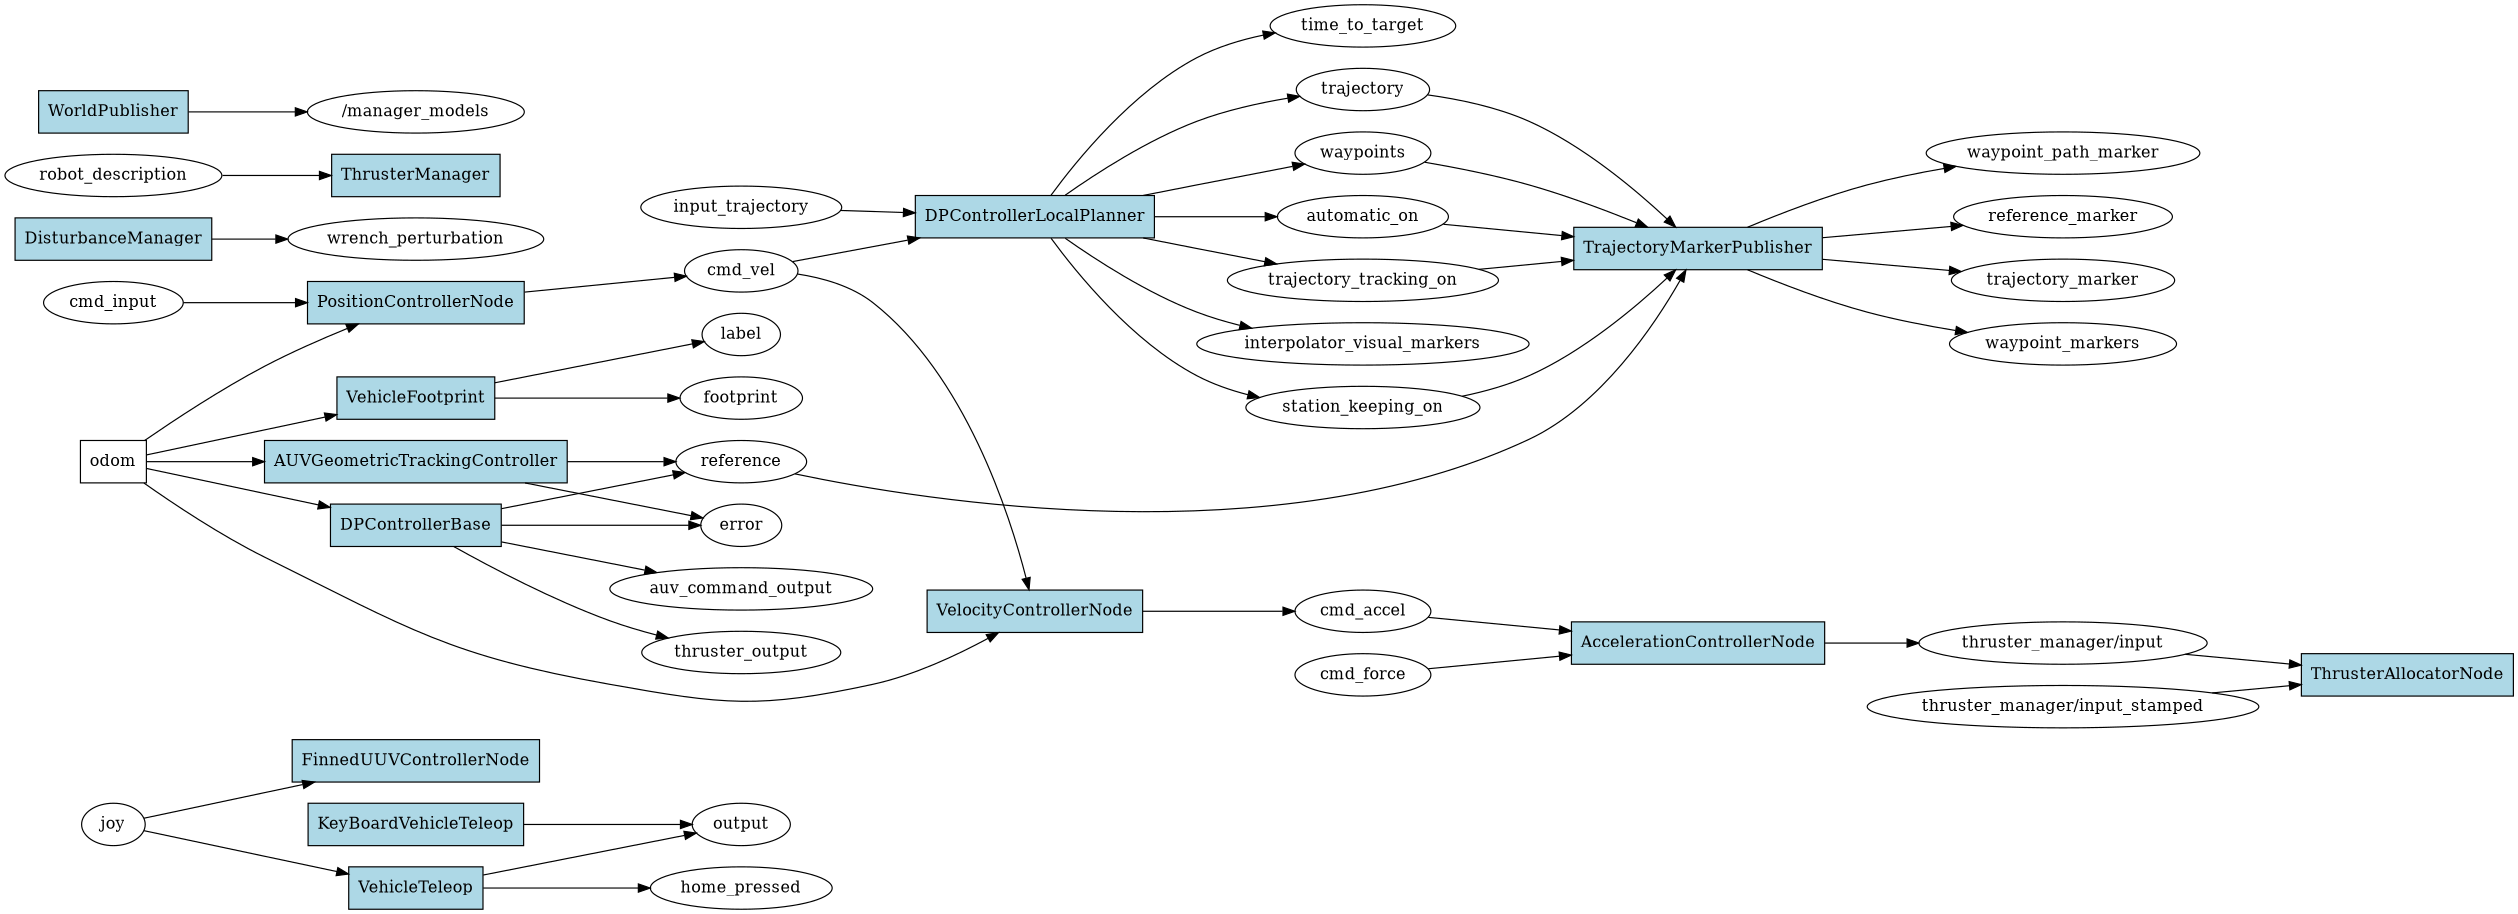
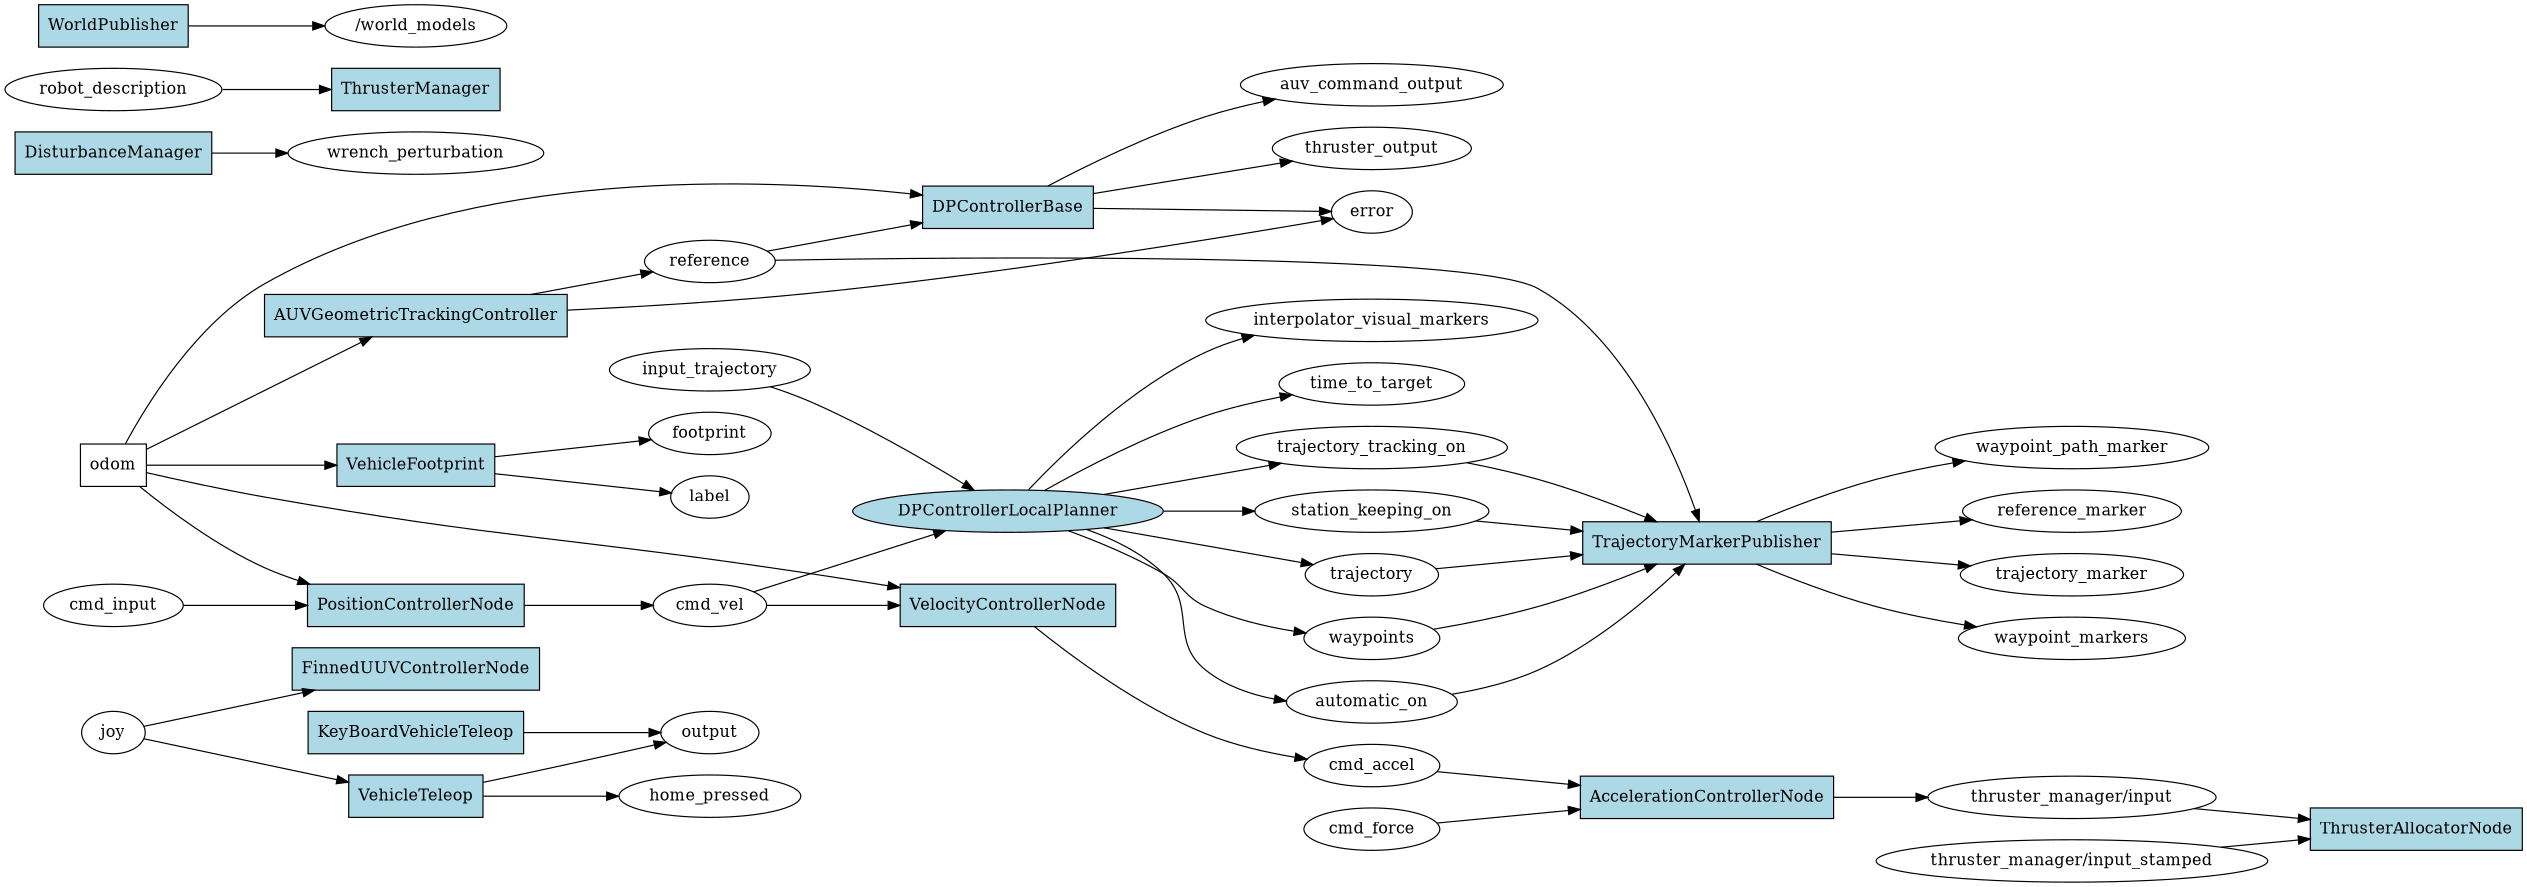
node "/manager_models": label "/manager_models" -> "/world_models"
node "DPControllerLocalPlanner": shape box -> ellipse
edge "DPControllerBase" -> "reference": reversed
